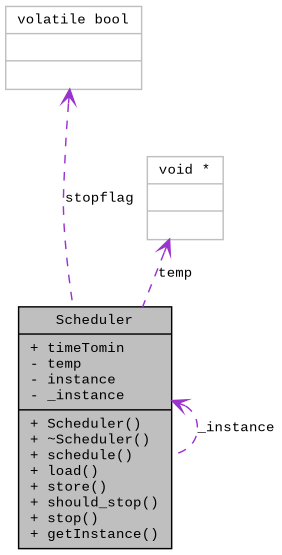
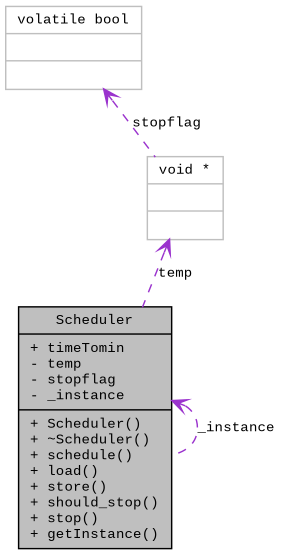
edge "Scheduler" -> "volatile bool": now "void *" -> "volatile bool"
node "Scheduler": text "- instance" -> "- stopflag"
